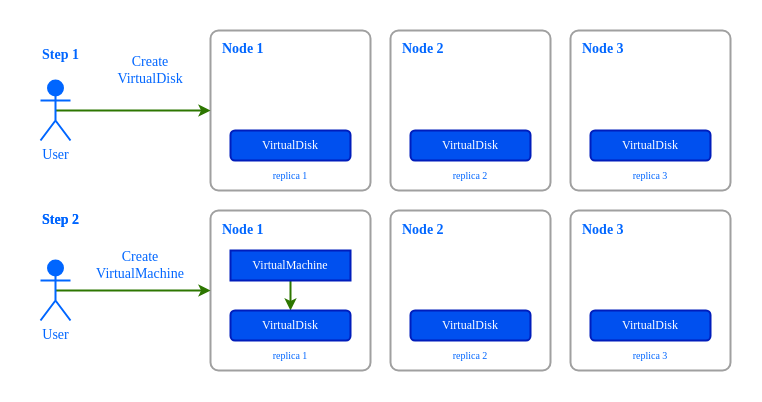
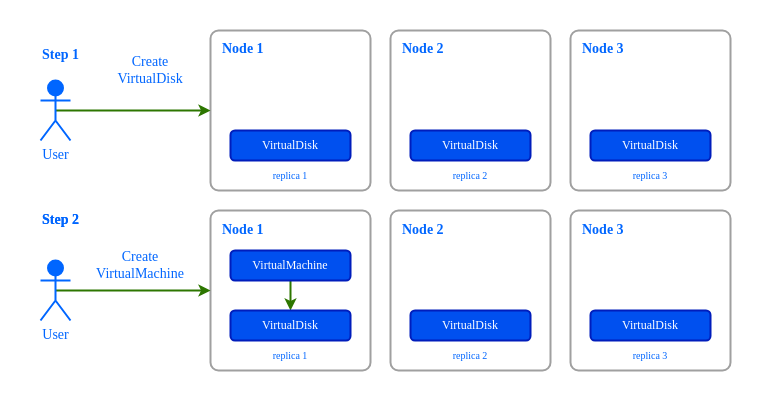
node "VirtualMachine": shape rectangle -> rounded rectangle
